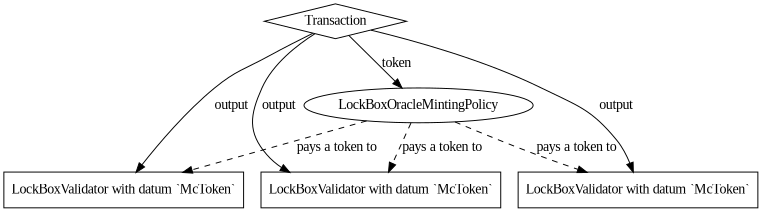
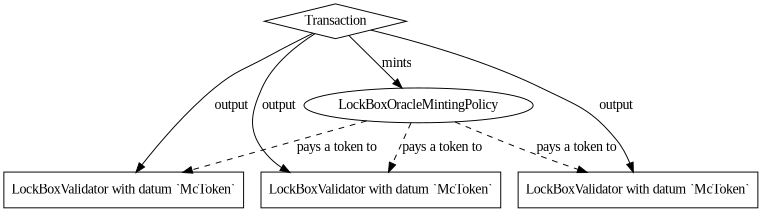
edge "Transaction" -> "LockBoxOracleMintingPolicy": label "token" -> "mints"
